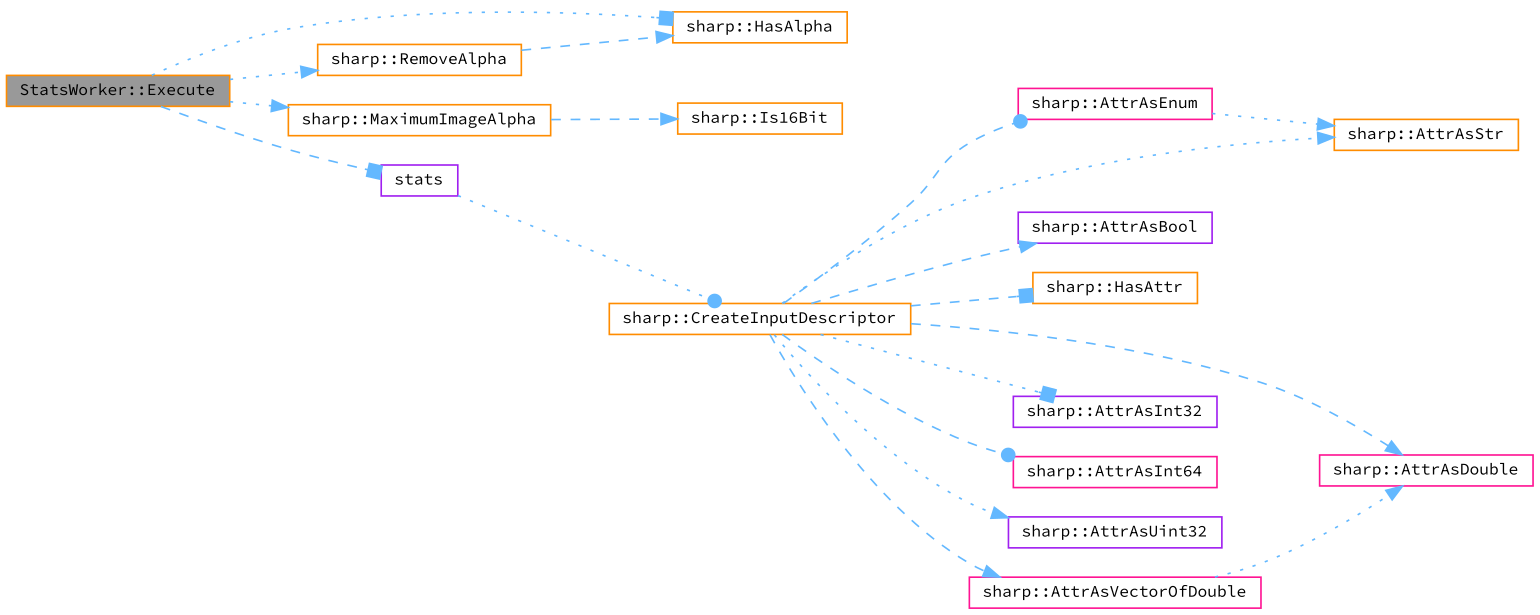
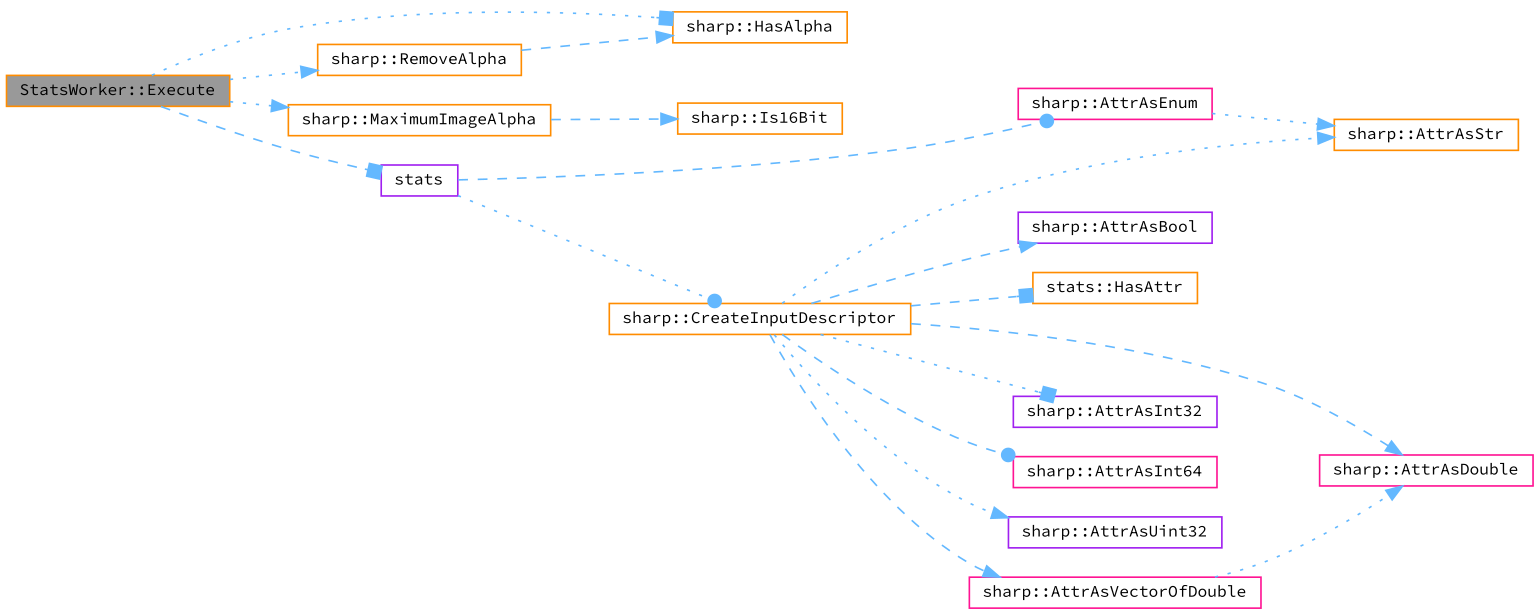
edge "sharp::CreateInputDescriptor" -> "sharp::AttrAsEnum": now "stats" -> "sharp::AttrAsEnum"
node "sharp::HasAttr": label "sharp::HasAttr" -> "stats::HasAttr"
